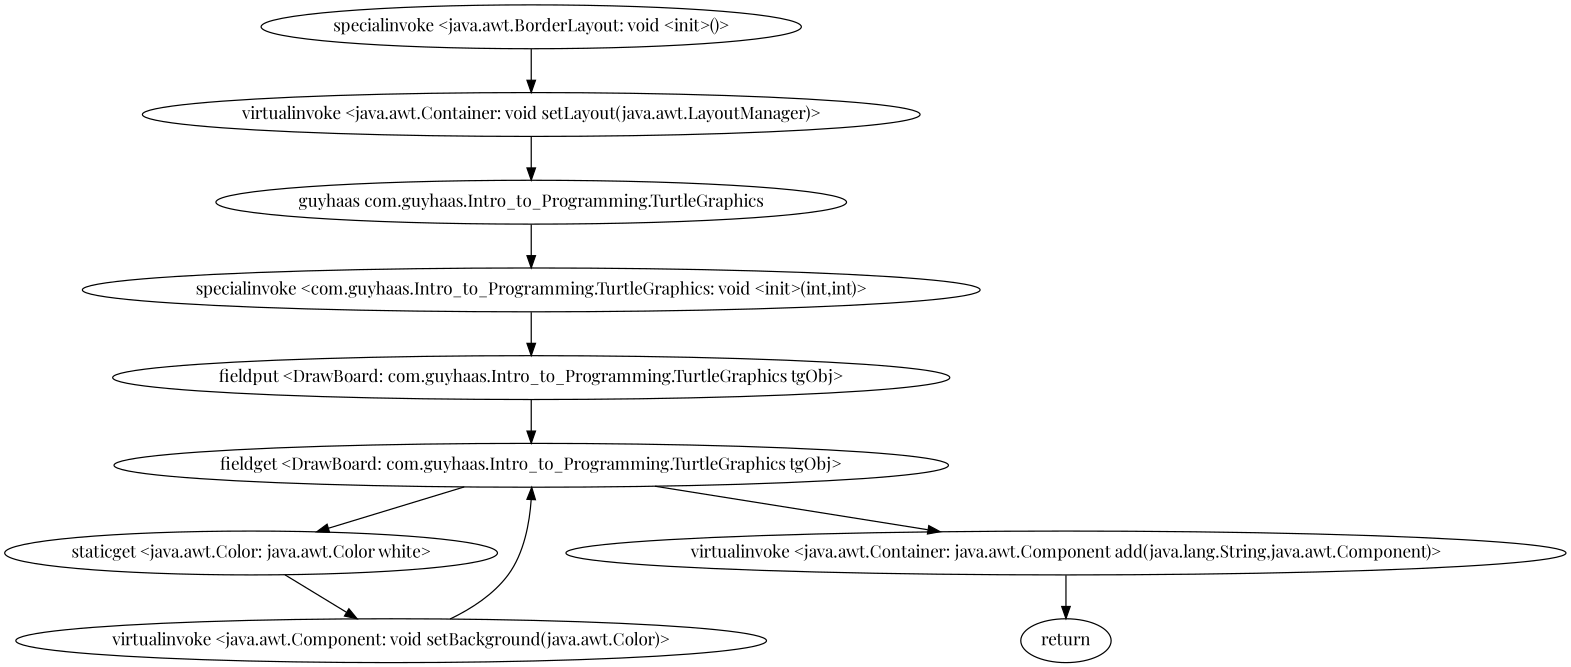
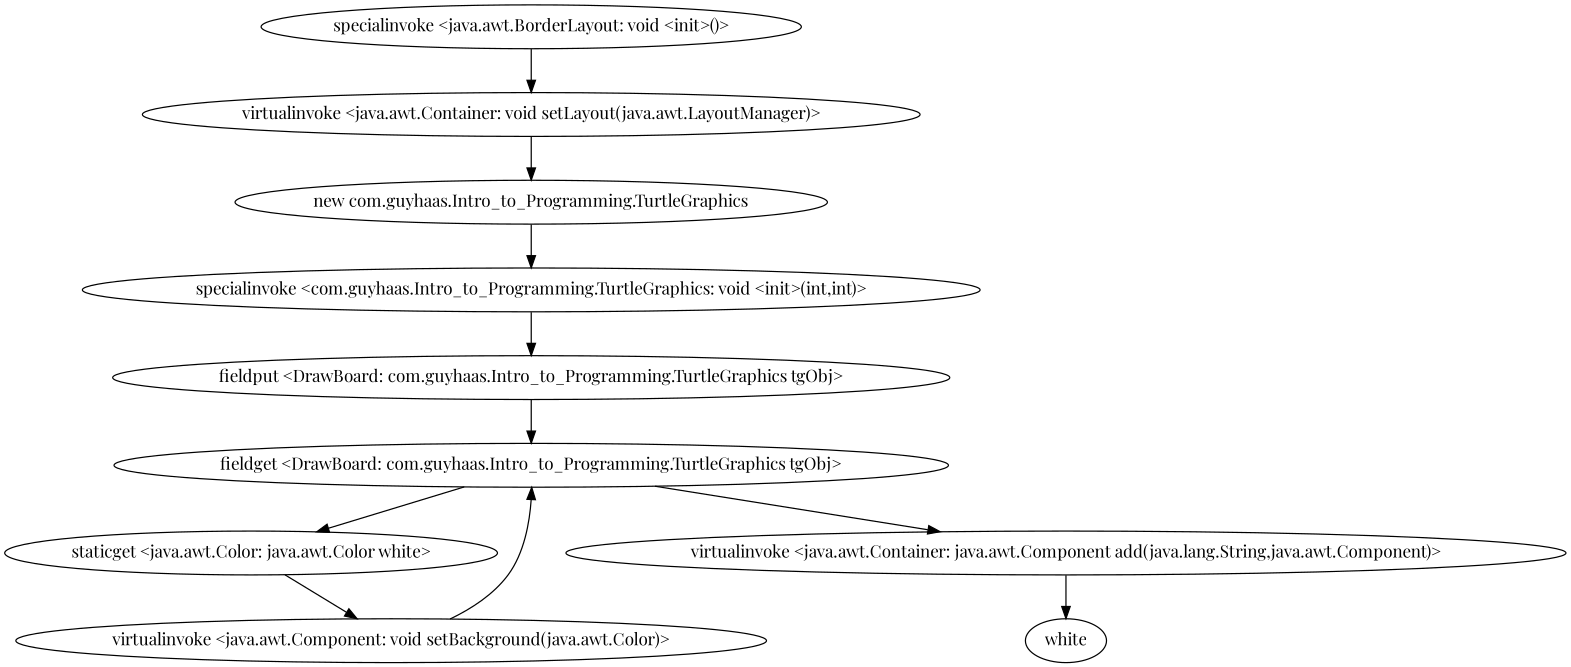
node "guyhaas com.guyhaas.Intro_to_Programming.TurtleGraphics": label "guyhaas com.guyhaas.Intro_to_Programming.TurtleGraphics" -> "new com.guyhaas.Intro_to_Programming.TurtleGraphics"
node "return": label "return" -> "white"
